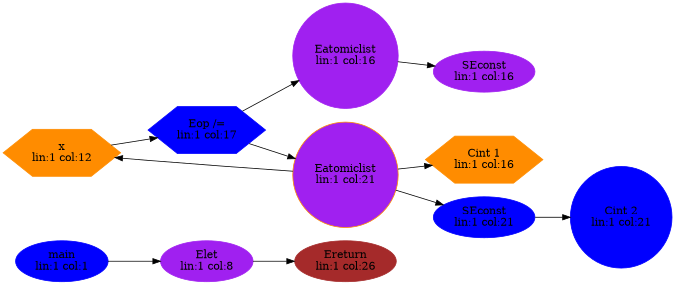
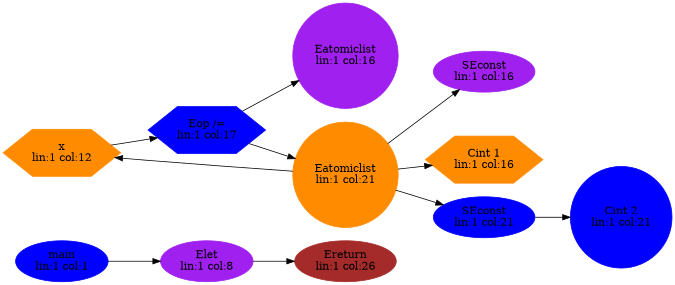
edge "Eatomiclist lin:1 col:16" -> "SEconst lin:1 col:16": now "Eatomiclist lin:1 col:21" -> "SEconst lin:1 col:16"
node "Eatomiclist lin:1 col:21": fillcolor purple -> darkorange
